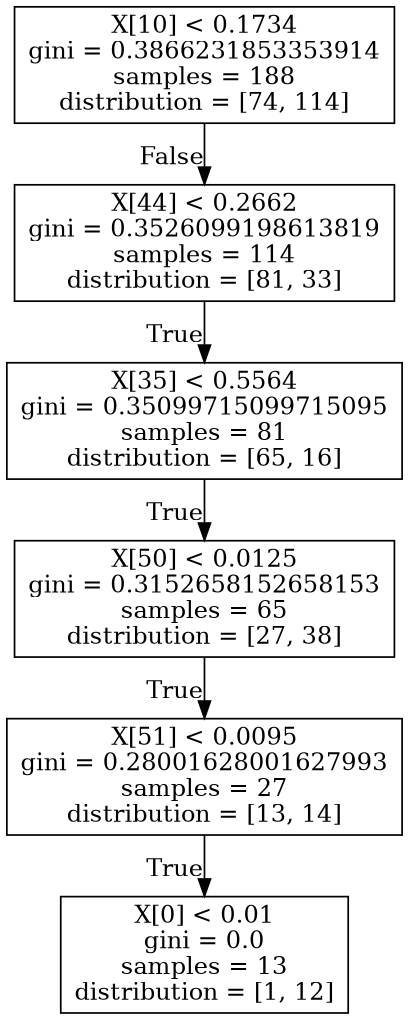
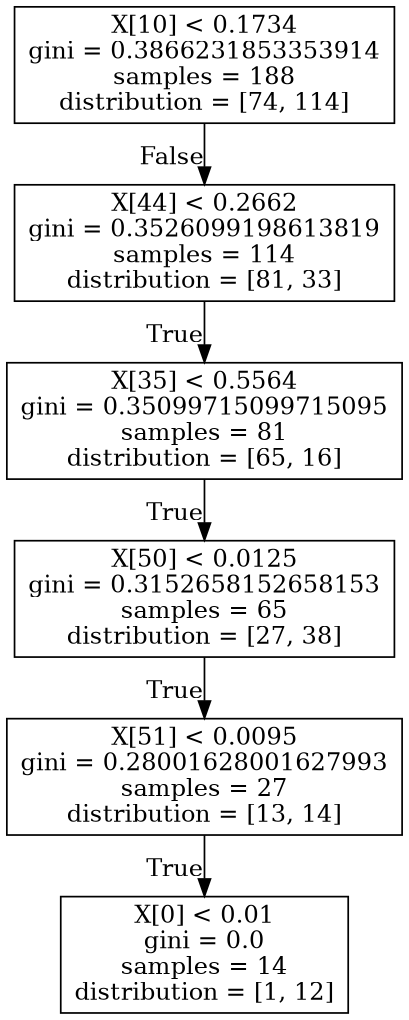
node "X[0] < 0.01 gini = 0.0 samples = 13 distribution = [1, 12]": label "X[0] < 0.01 gini = 0.0 samples = 13 distribution = [1, 12]" -> "X[0] < 0.01 gini = 0.0 samples = 14 distribution = [1, 12]"
